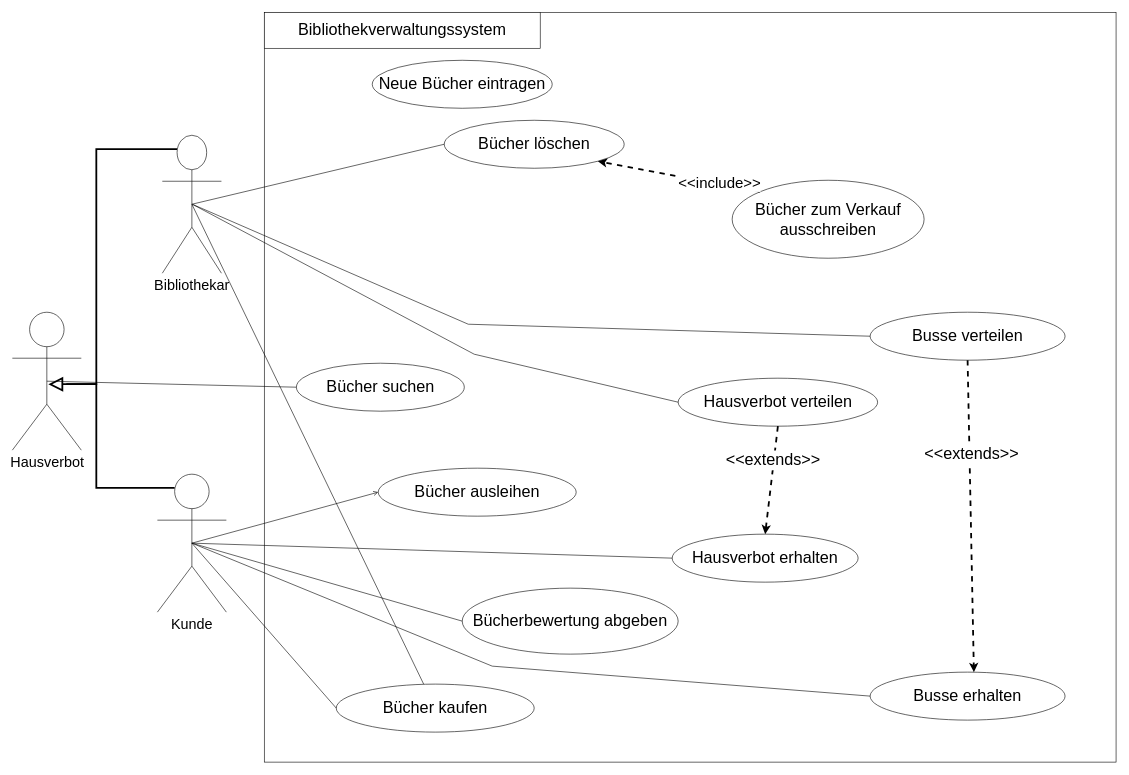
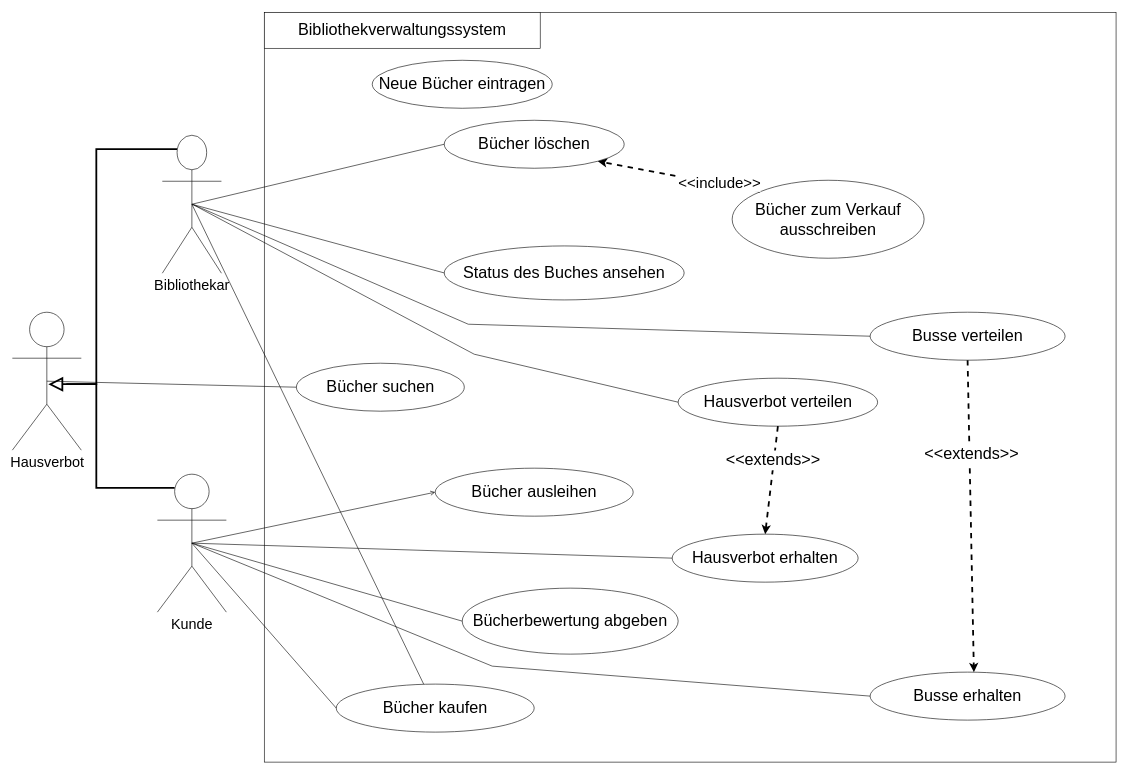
edge "Bibliothekar" -- "Status des Buches ansehen": added
node "Status des Buches ansehen": added
node "Bücher ausleihen": moved (477, 492) -> (534, 492)
